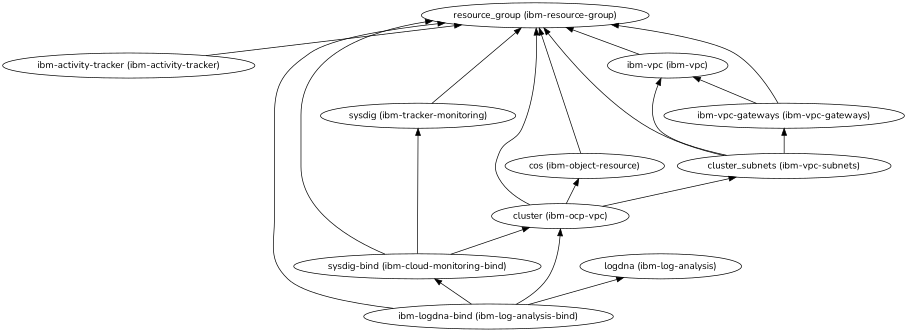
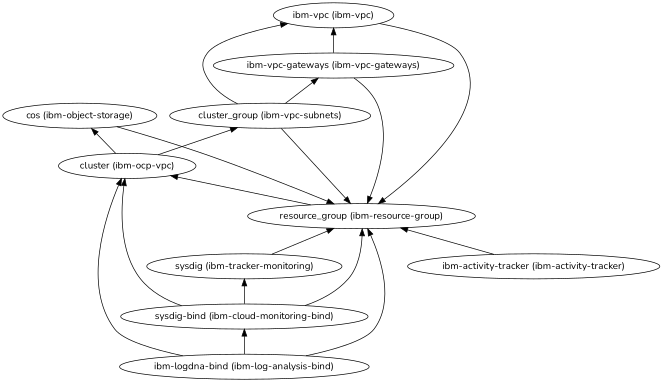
edge "cluster (ibm-ocp-vpc)" -> "resource_group (ibm-resource-group)": reversed
node "cos (ibm-object-resource)": label "cos (ibm-object-resource)" -> "cos (ibm-object-storage)"
node "cluster_subnets (ibm-vpc-subnets)": label "cluster_subnets (ibm-vpc-subnets)" -> "cluster_group (ibm-vpc-subnets)"
node "logdna (ibm-log-analysis)": removed
